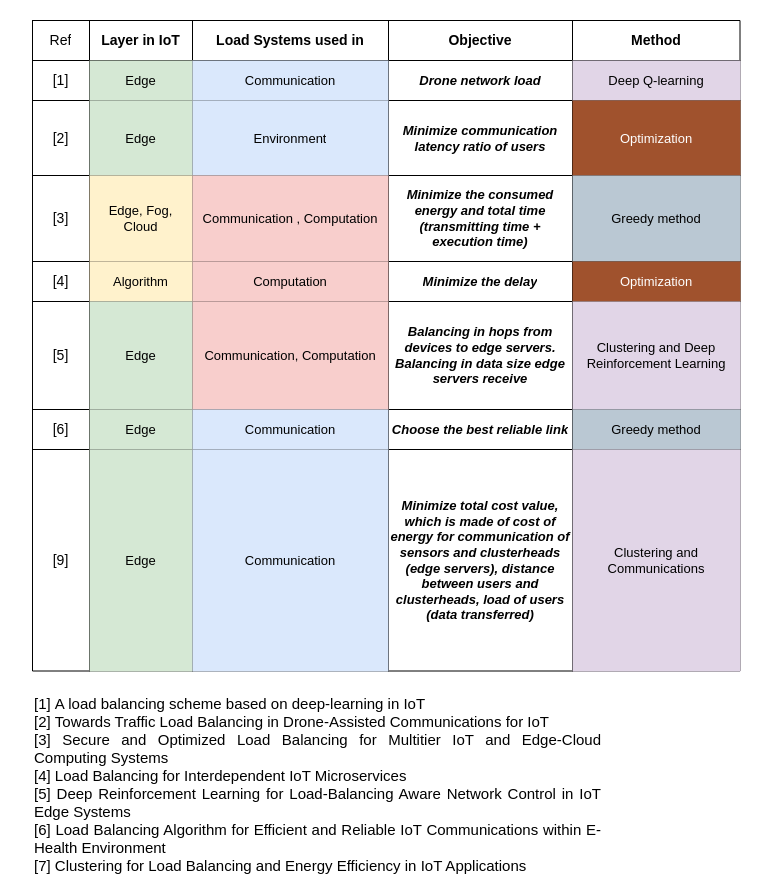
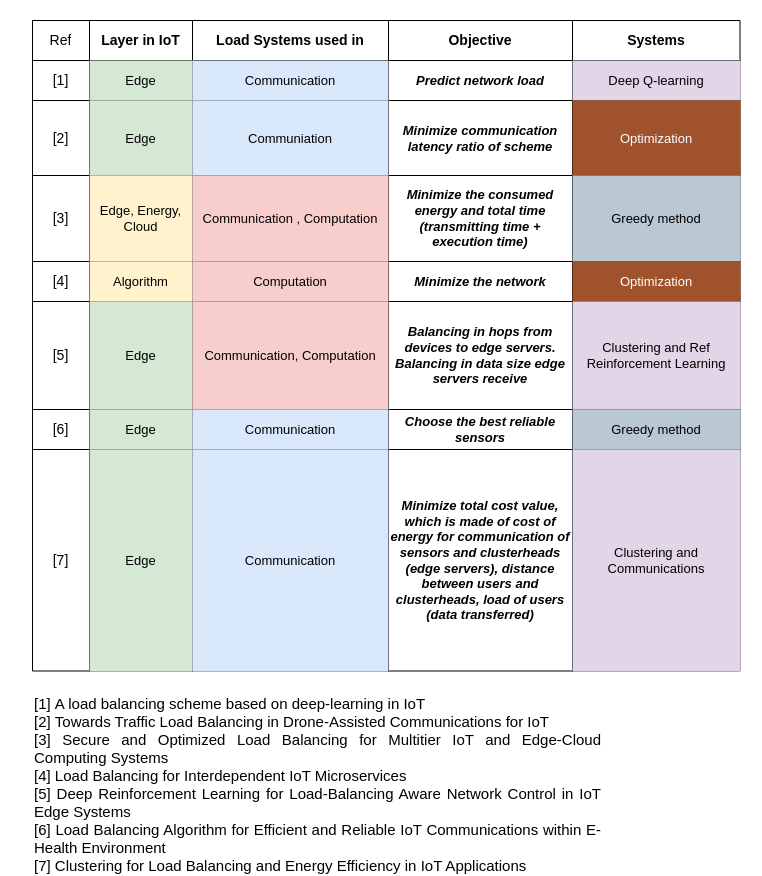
node "Method": label "Method" -> "Systems"
node "Drone network load": label "Drone network load" -> "Predict network load"
node "Environment": label "Environment" -> "Communiation"
node "Minimize communication latency ratio of users": label "Minimize communication latency ratio of users" -> "Minimize communication latency ratio of scheme"
node "Edge, Fog, Cloud": label "Edge, Fog, Cloud" -> "Edge, Energy, Cloud"
node "Minimize the delay": label "Minimize the delay" -> "Minimize the network"
node "Clustering and Deep Reinforcement Learning": label "Clustering and Deep Reinforcement Learning" -> "Clustering and Ref Reinforcement Learning"
node "Choose the best reliable link": label "Choose the best reliable link" -> "Choose the best reliable sensors"
node "[9]": label "[9]" -> "[7]"
